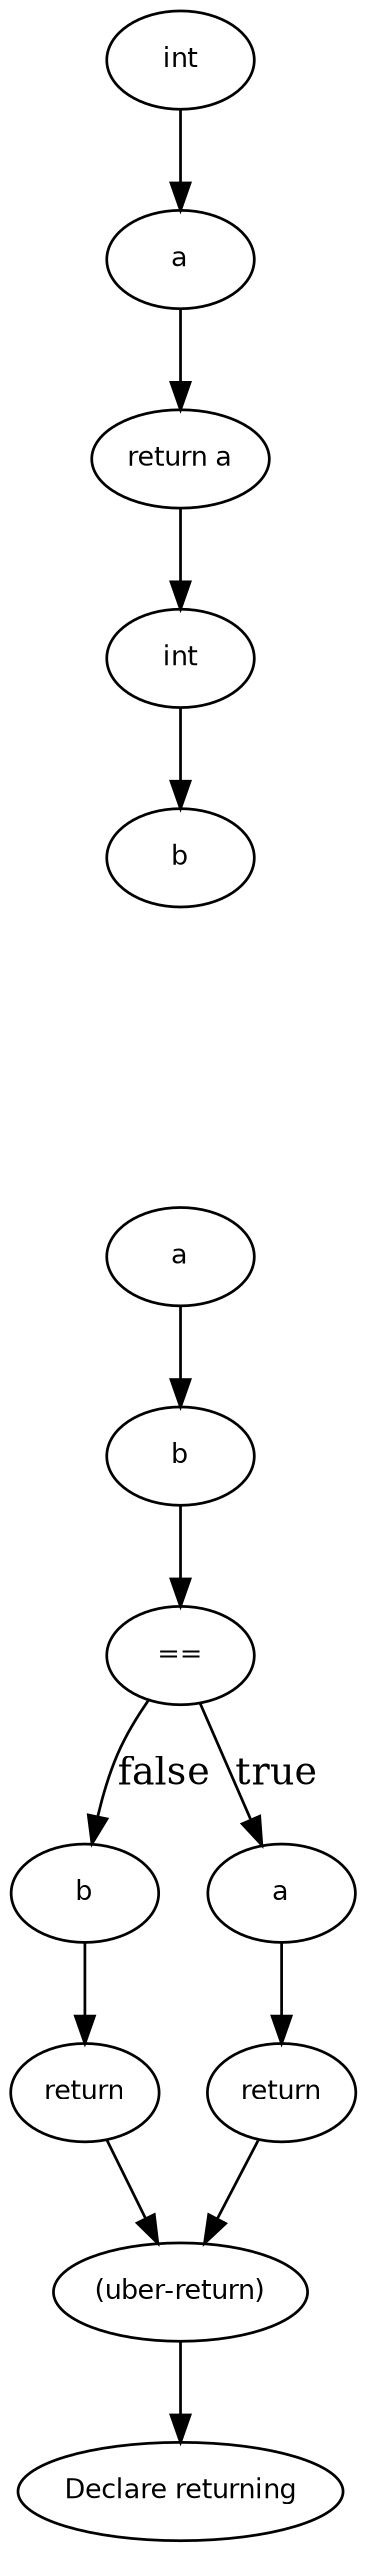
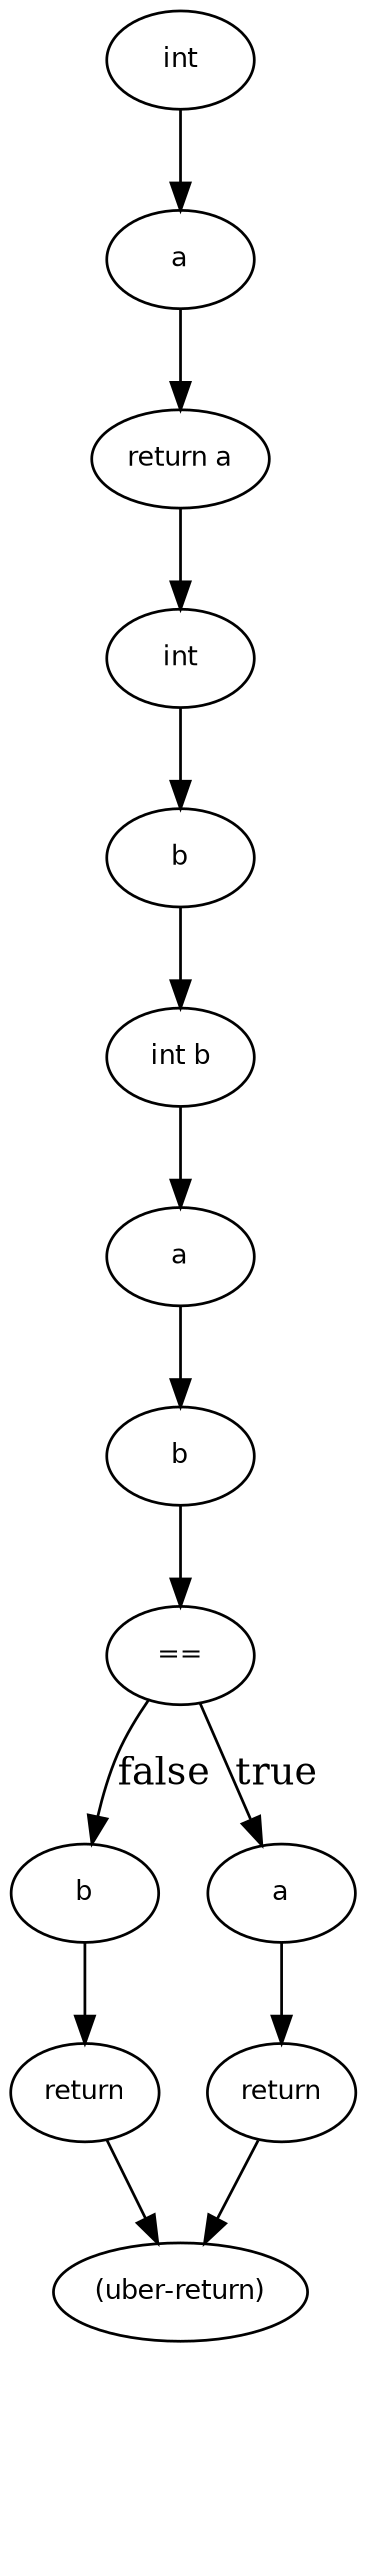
node "int b": added
node "Declare returning": removed
